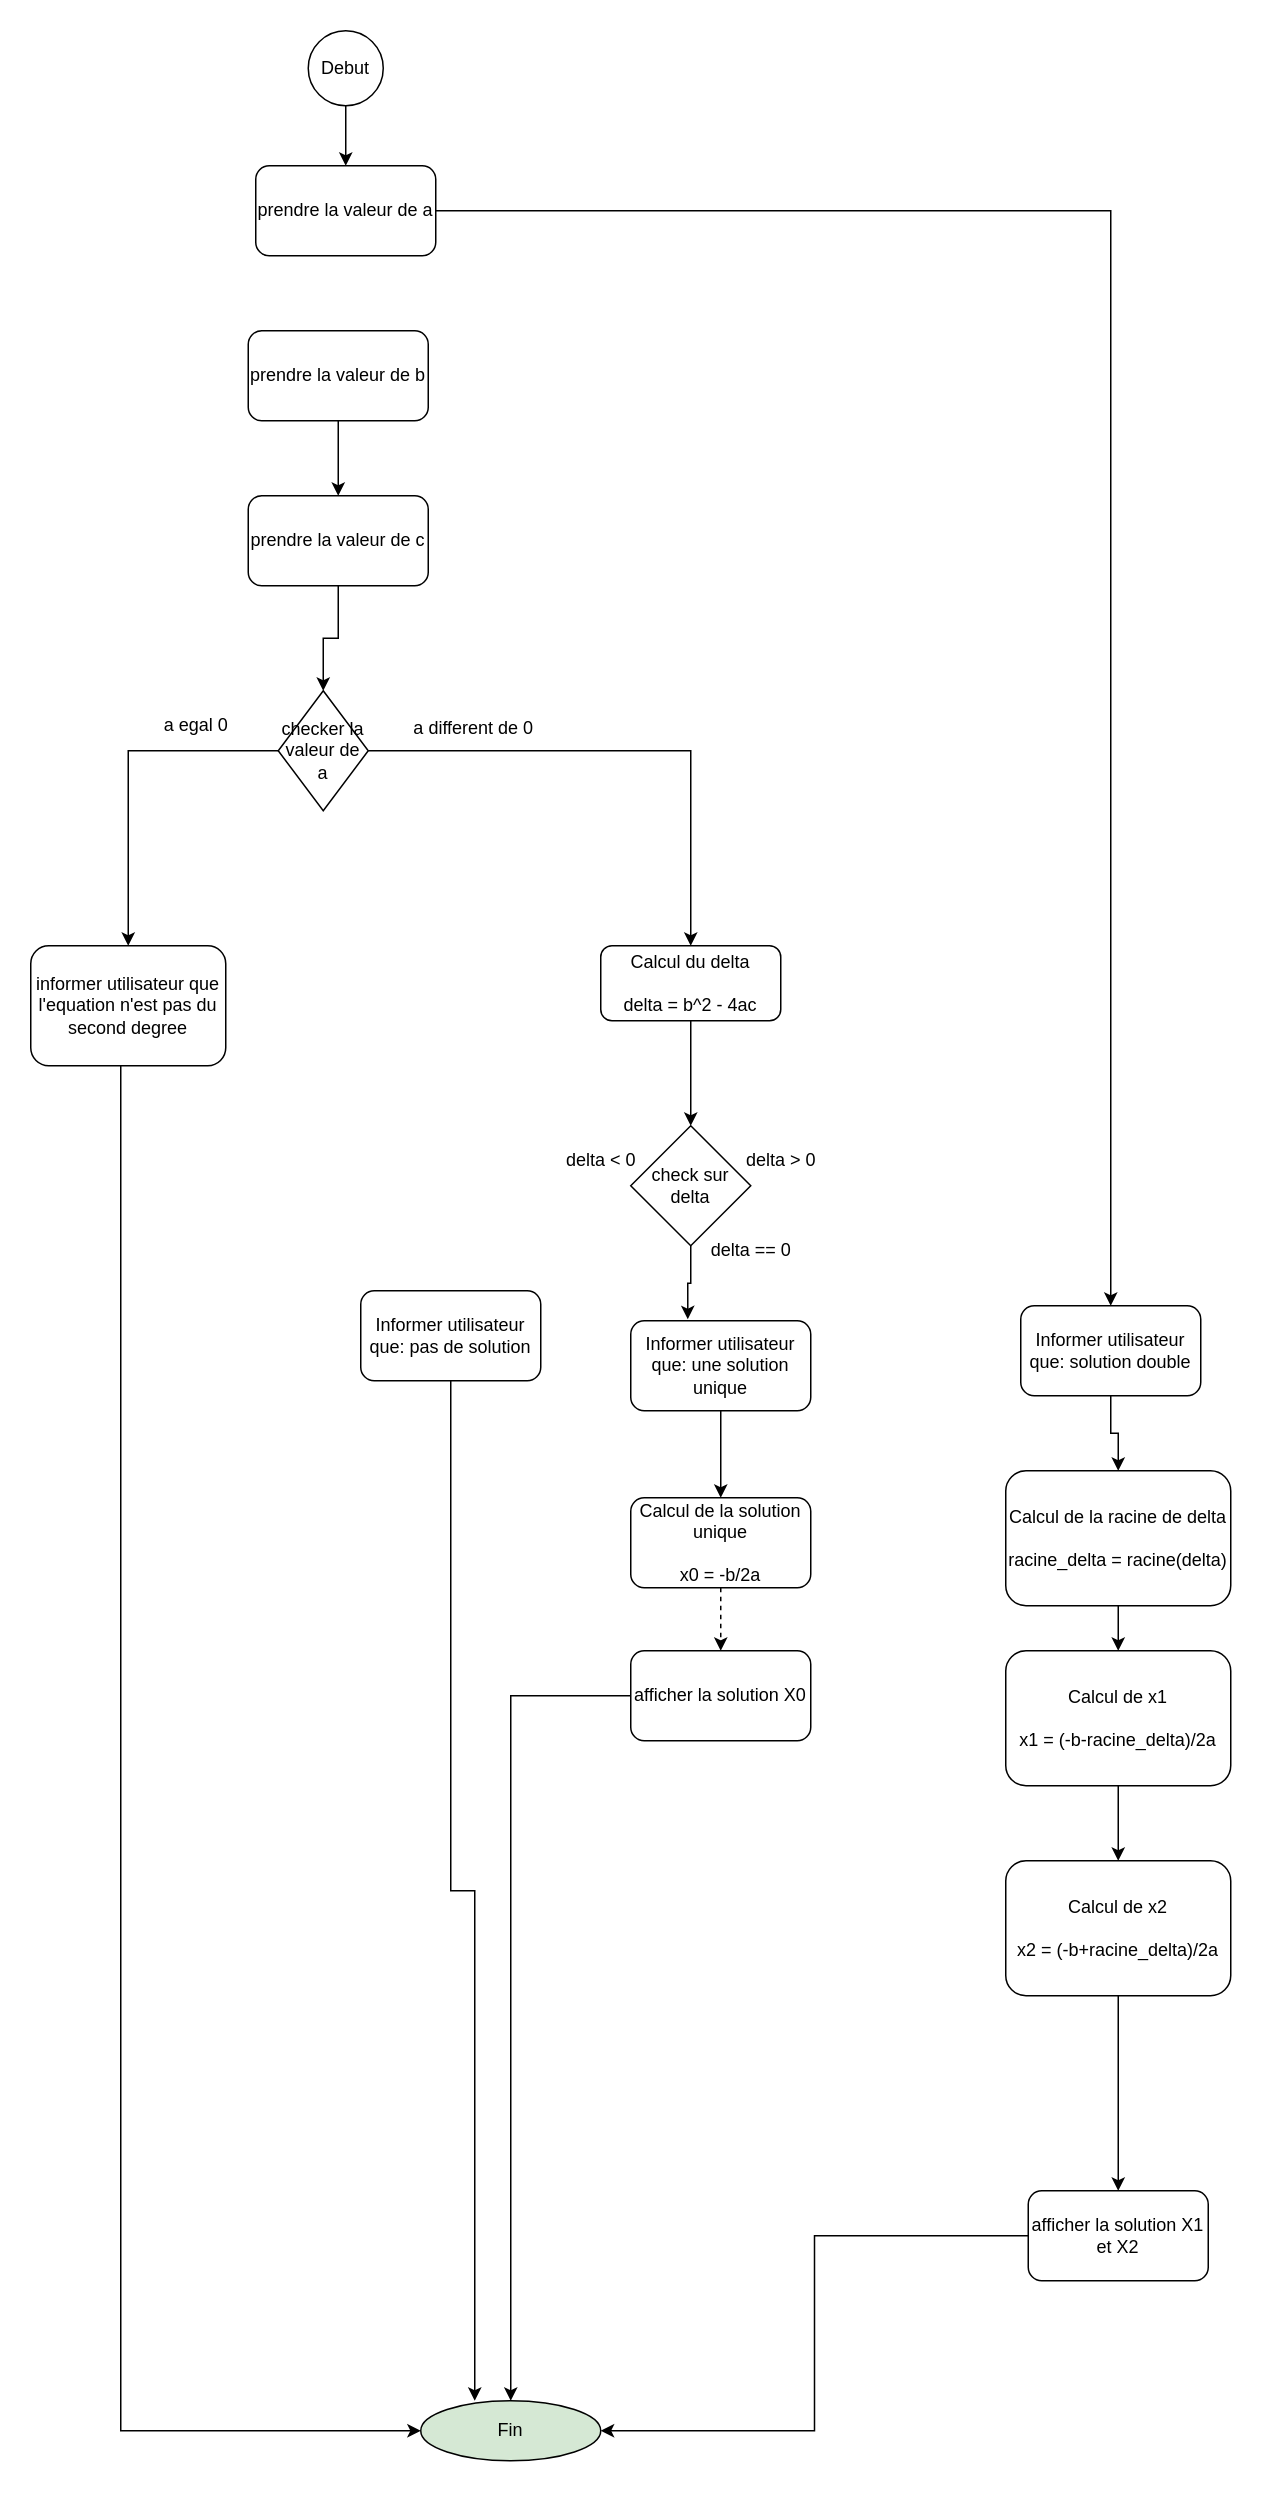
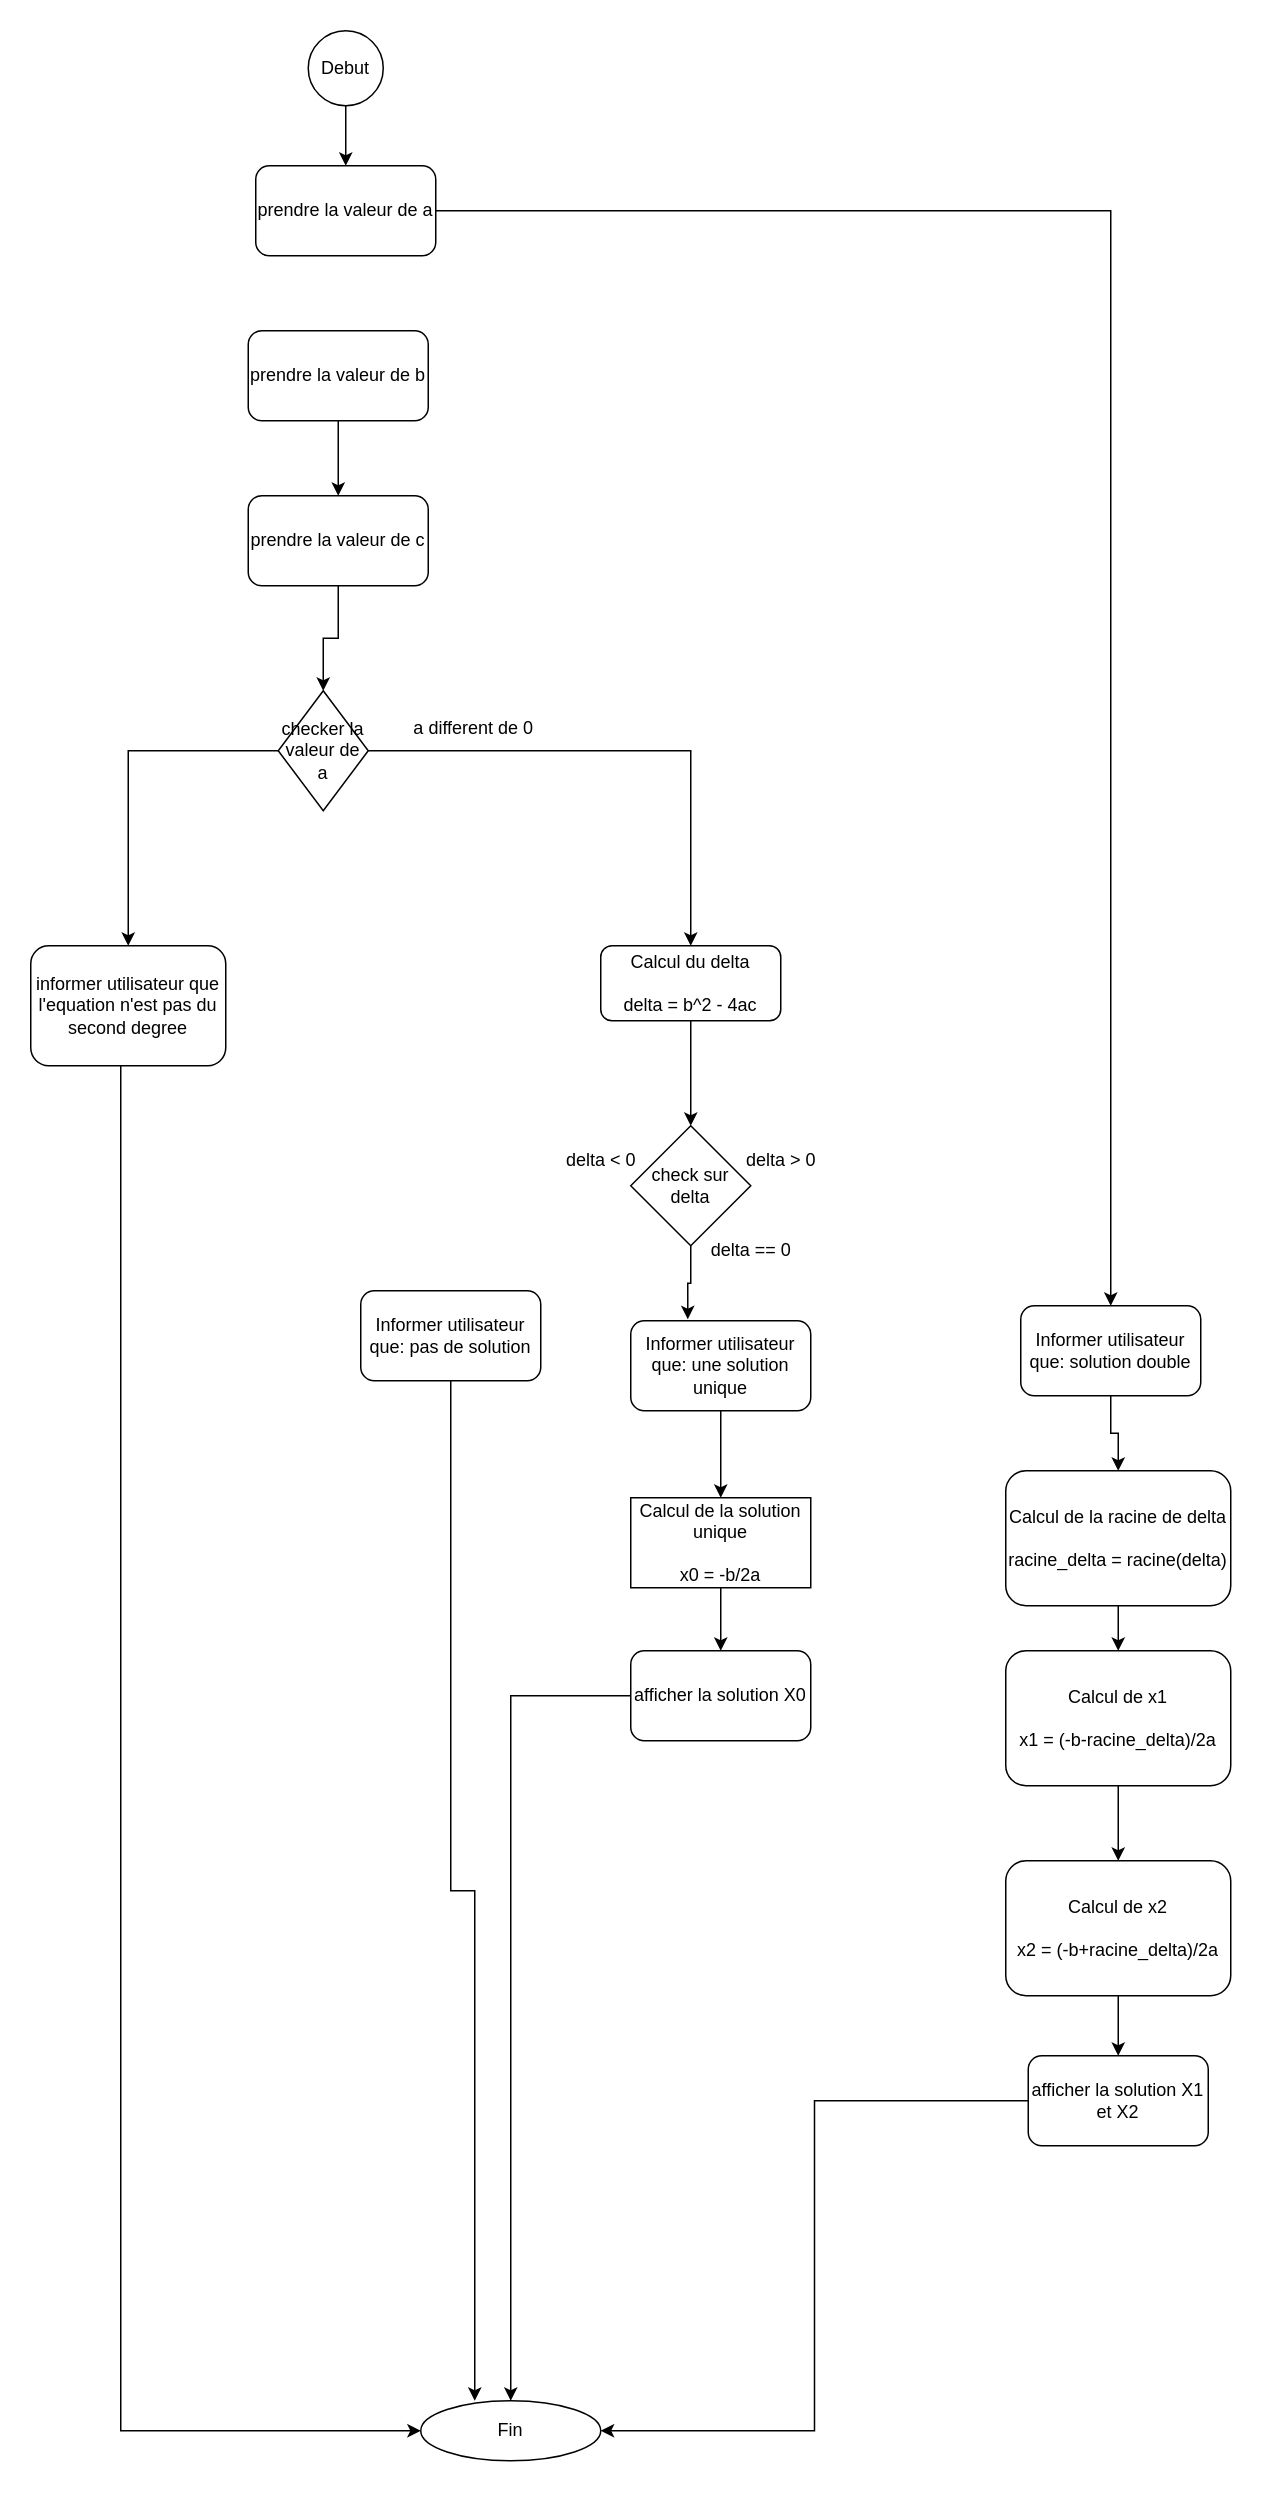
node "a egal 0": removed
node "Calcul de la solution unique x0 = -b/2a": shape rounded rectangle -> rectangle
edge "Calcul de la solution unique x0 = -b/2a" -> "afficher la solution X0": style dashed -> solid
node "afficher la solution X1 et X2": moved (1118, 2236) -> (1118, 2101)
node "Fin": fillcolor #d5e8d4 -> #ffffff
